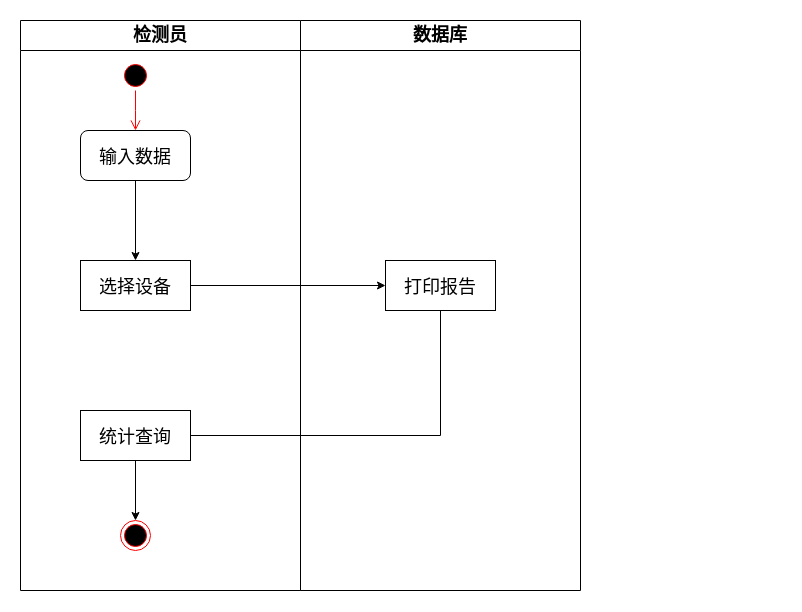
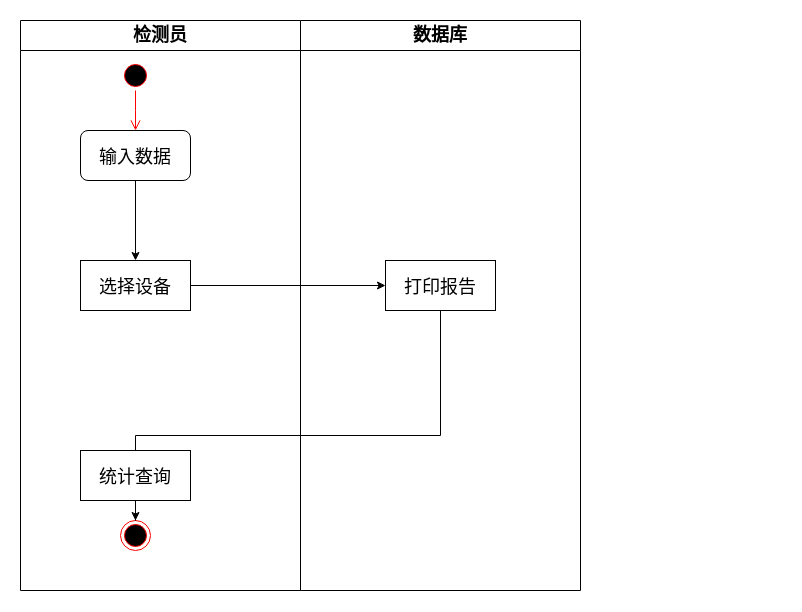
node "统计查询": moved (136, 436) -> (136, 476)
